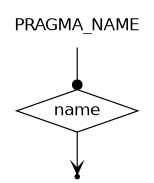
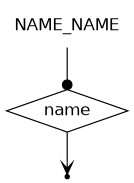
node "PRAGMA_NAME": label "PRAGMA_NAME" -> "NAME_NAME"
